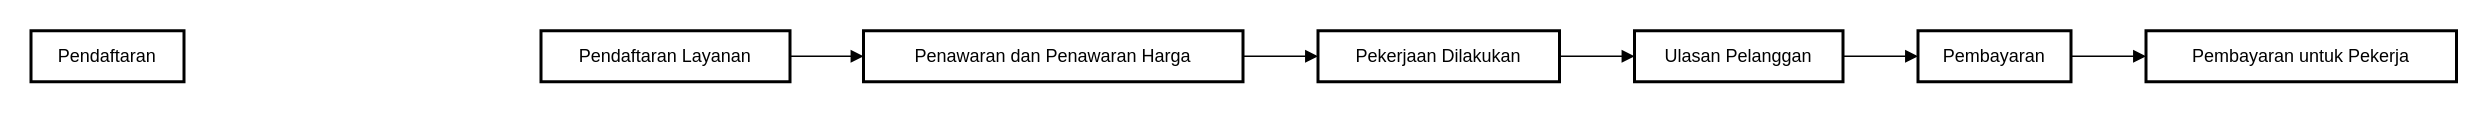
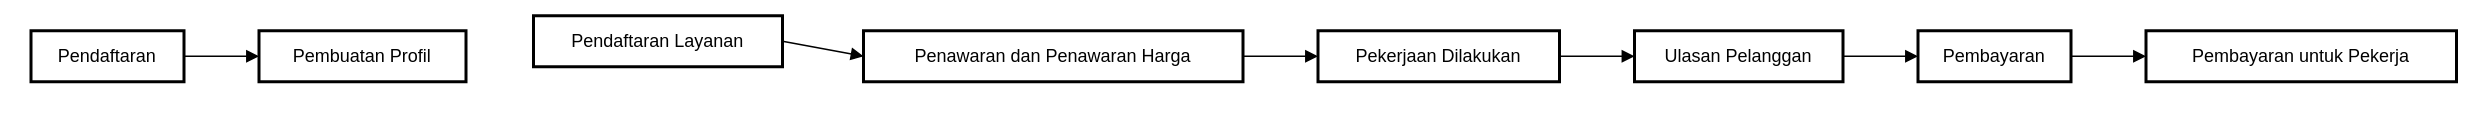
edge "Pendaftaran" -> "Pembuatan Profil": added
node "Pembuatan Profil": added
node "Pendaftaran Layanan": moved (665, 56) -> (658, 41)
